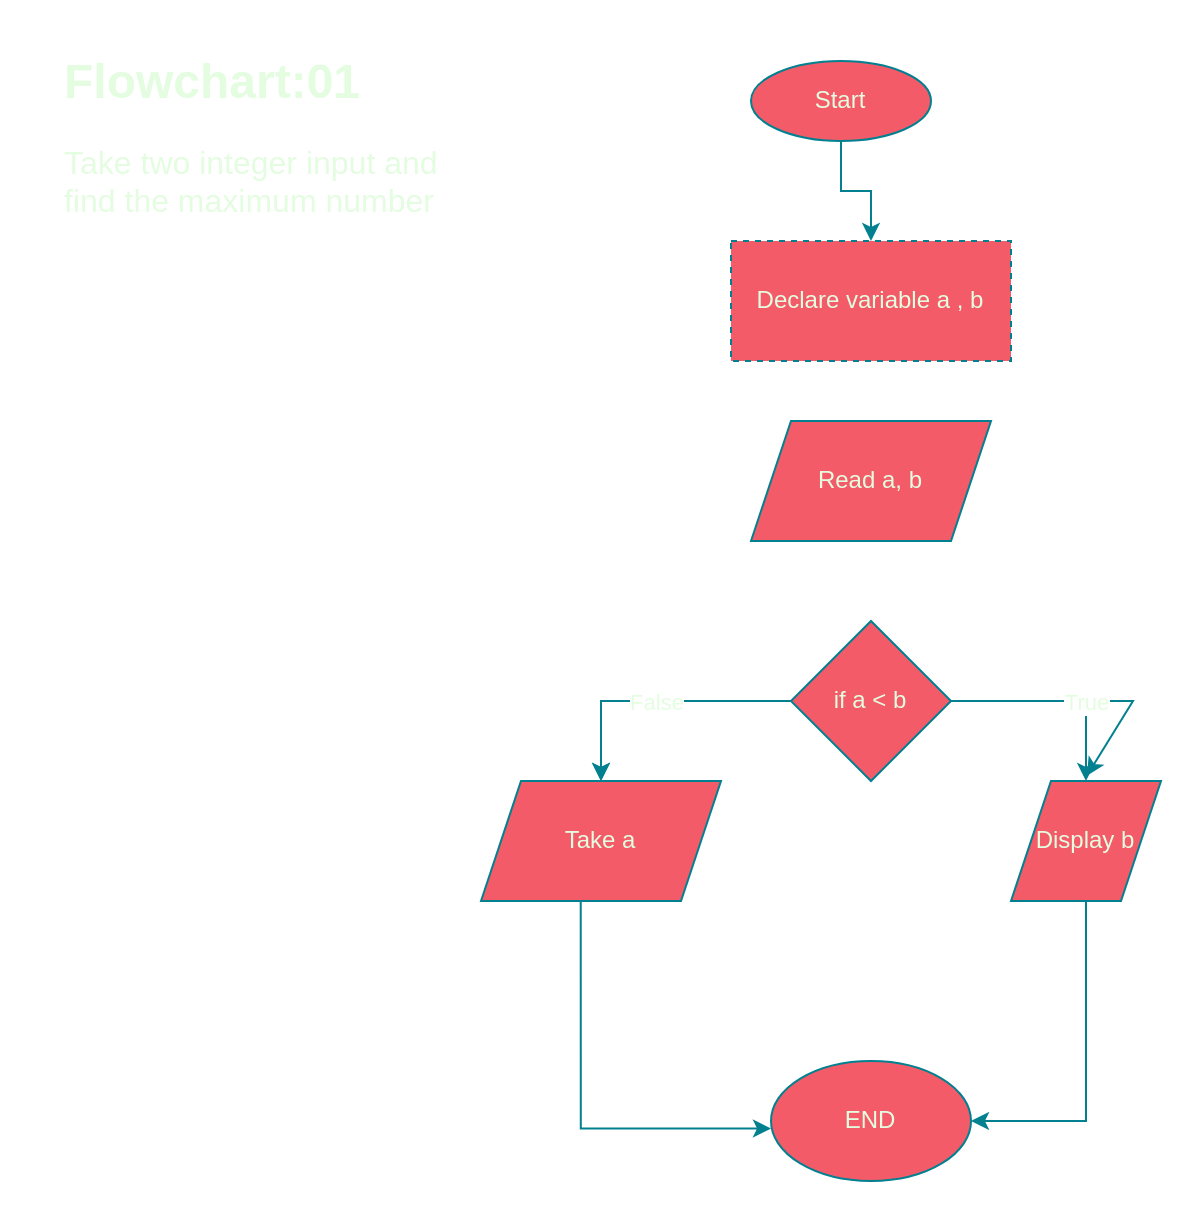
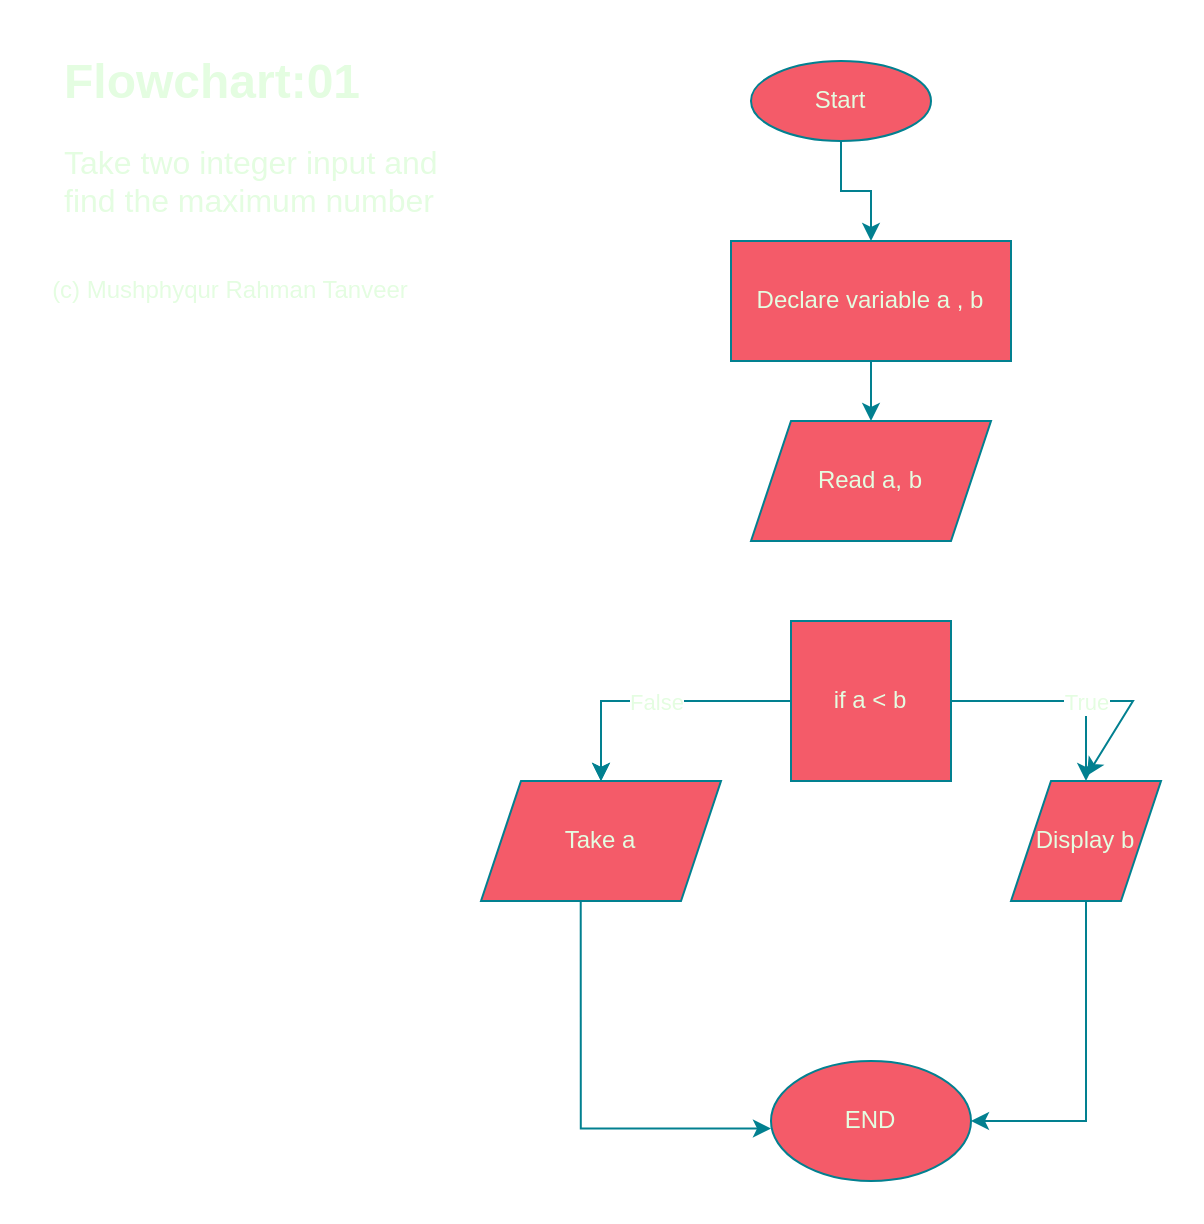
node "(c) Mushphyqur Rahman Tanveer": added
node "Declare variable a , b": style dashed -> solid
edge "Declare variable a , b" -> "Read a, b": added
node "if a < b": shape diamond -> rectangle
